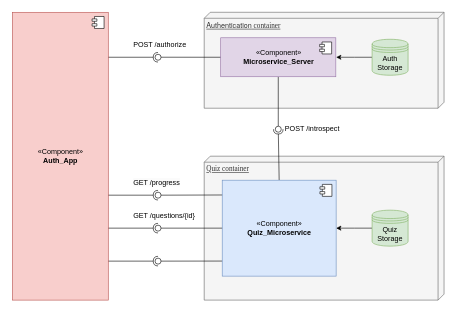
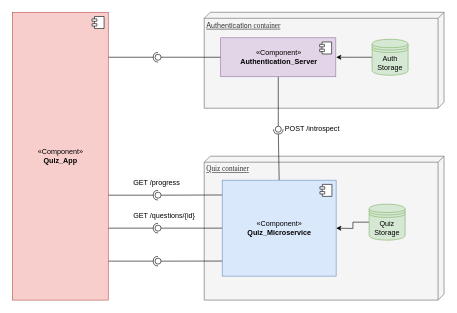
node "POST /authorize": removed
node "«Component» Microservice_Server": label "«Component» Microservice_Server" -> "«Component» Authentication_Server"
node "«Component» Auth_App": label "«Component» Auth_App" -> "«Component» Quiz_App"
node "Quiz Storage": moved (390, 228) -> (387, 222)
